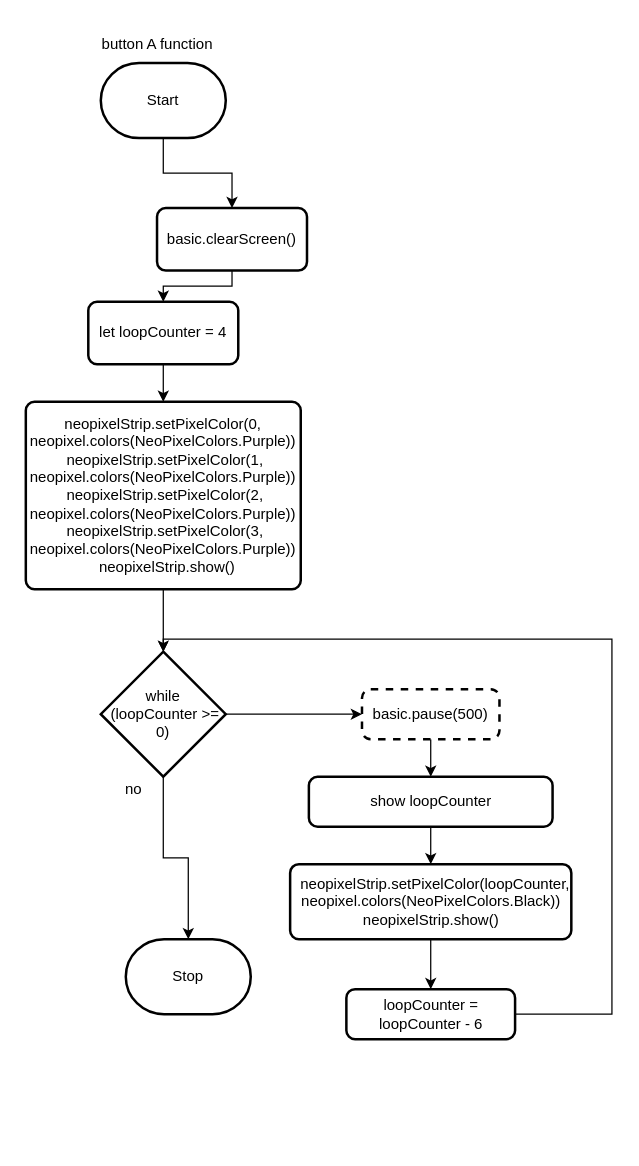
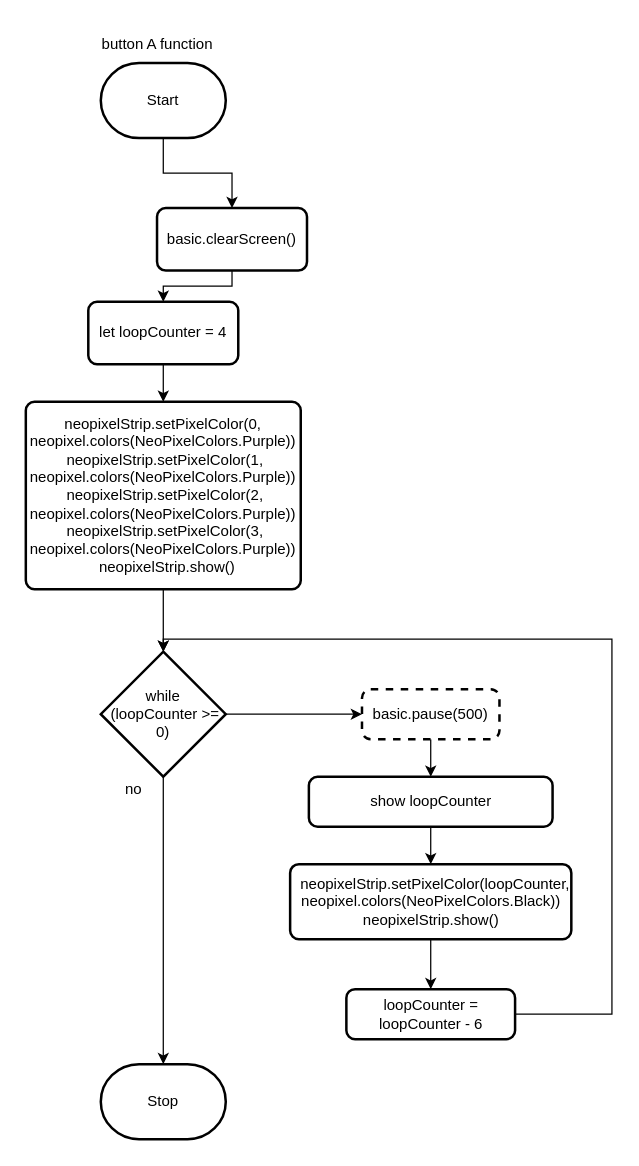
edge "loopCounter = loopCounter - 6" -> "while (loopCounter >= 0)": arrowhead open -> classic
node "Stop": moved (188, 977) -> (163, 1102)
